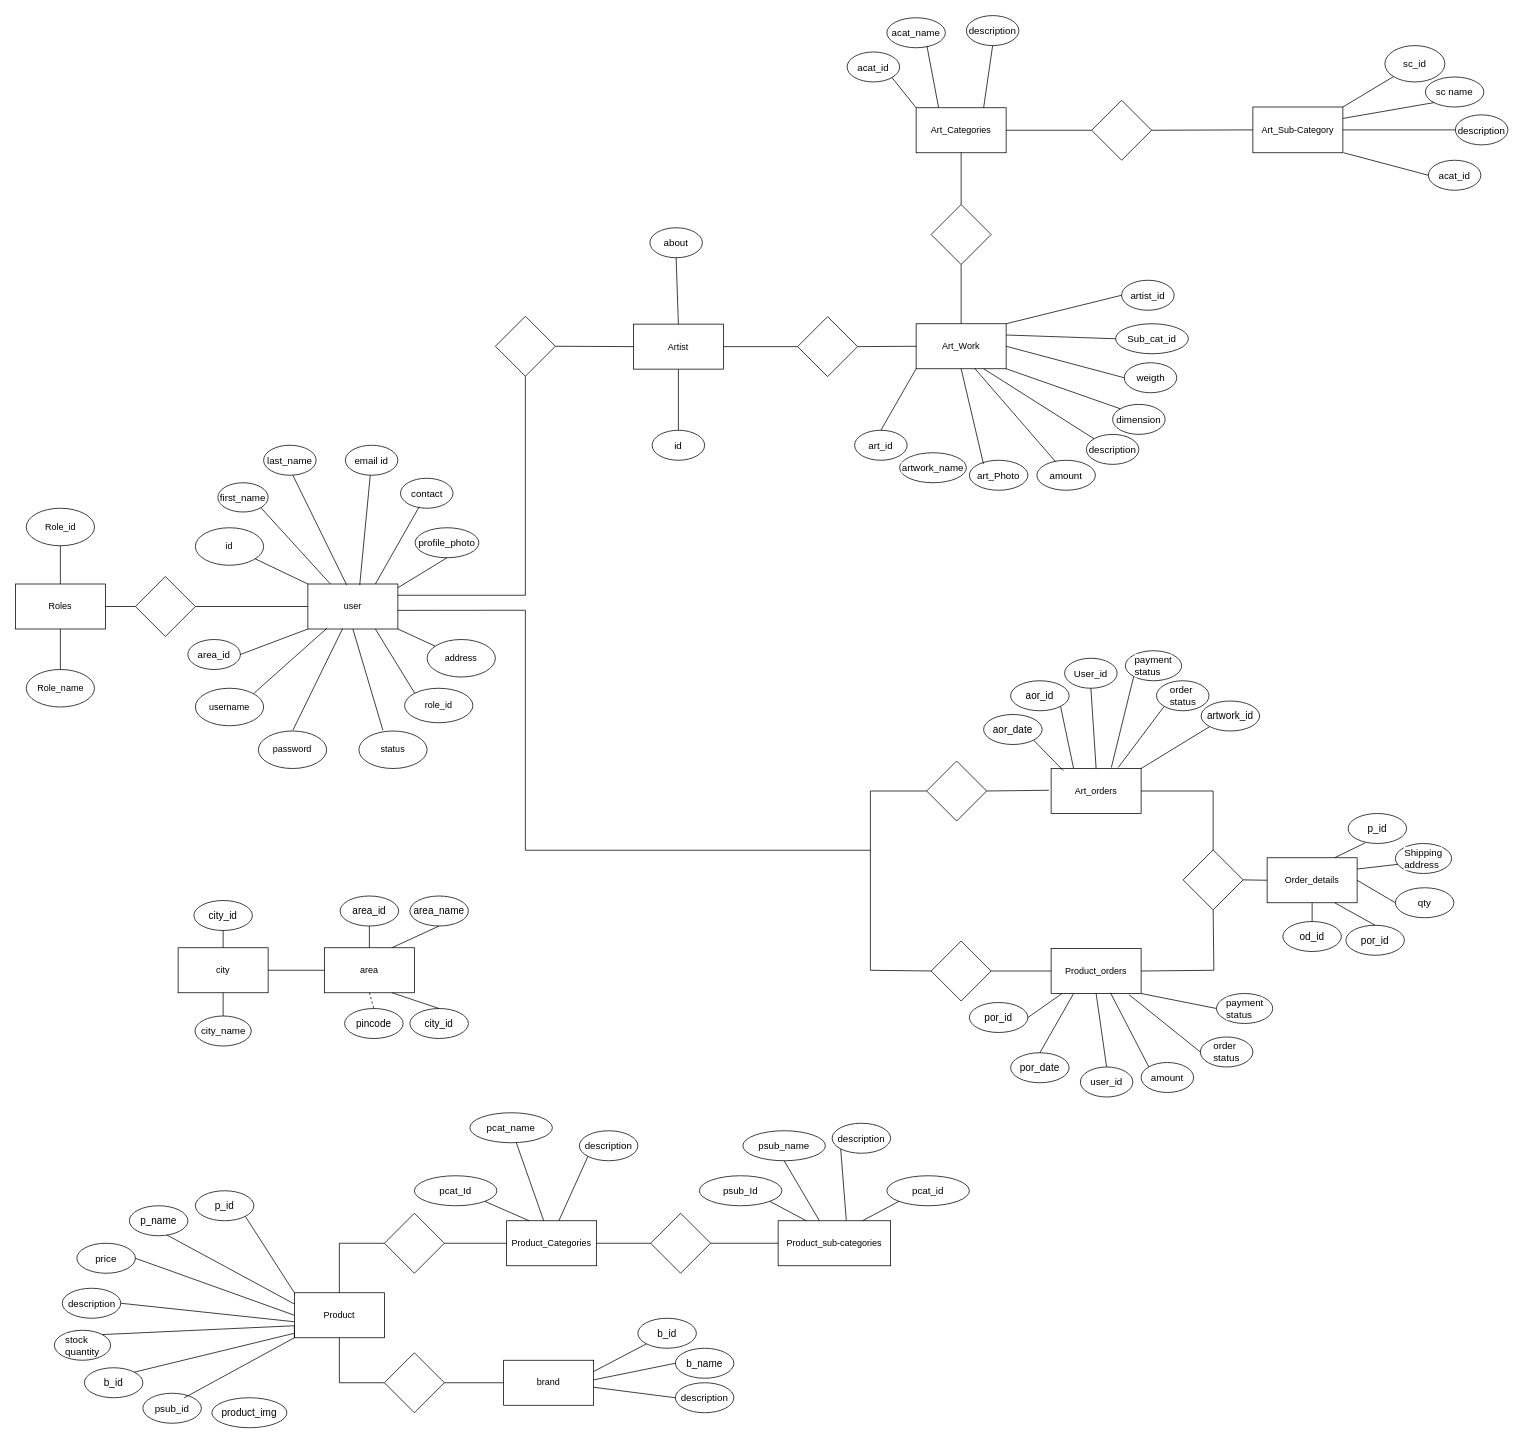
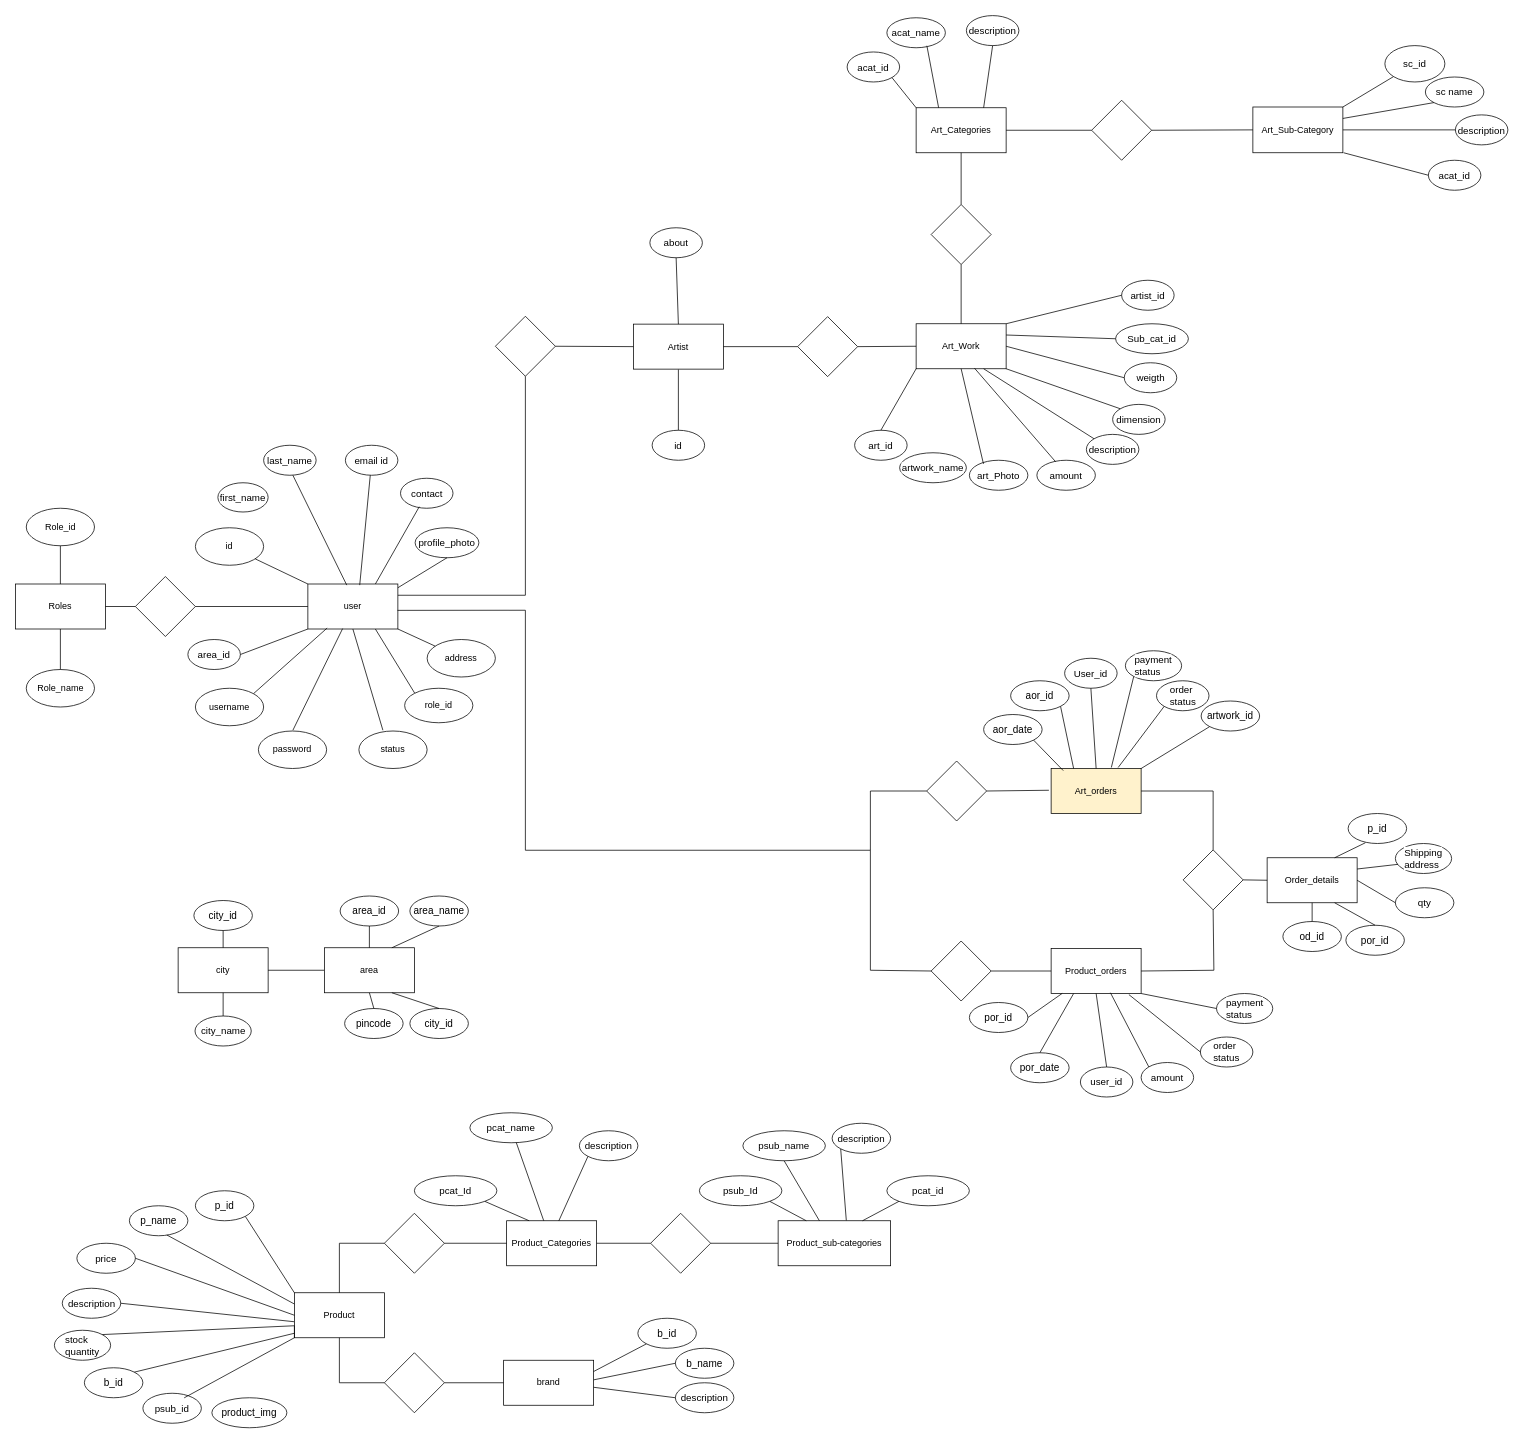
edge "first_name" -- "user": removed
node "Art_orders": fillcolor #ffffff -> #fff2cc
edge "area" -- "pincode": style dashed -> solid
